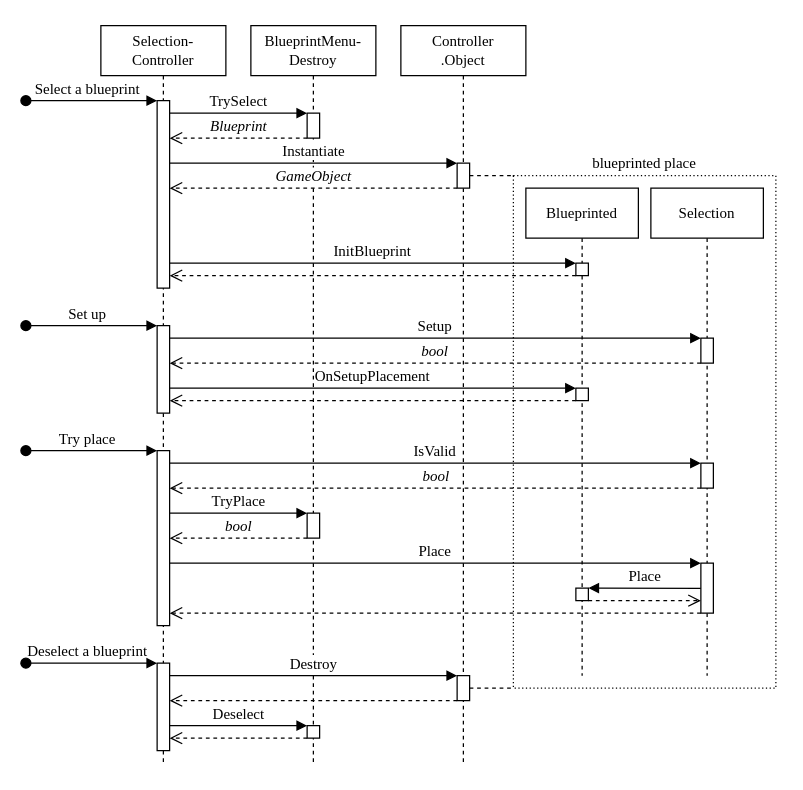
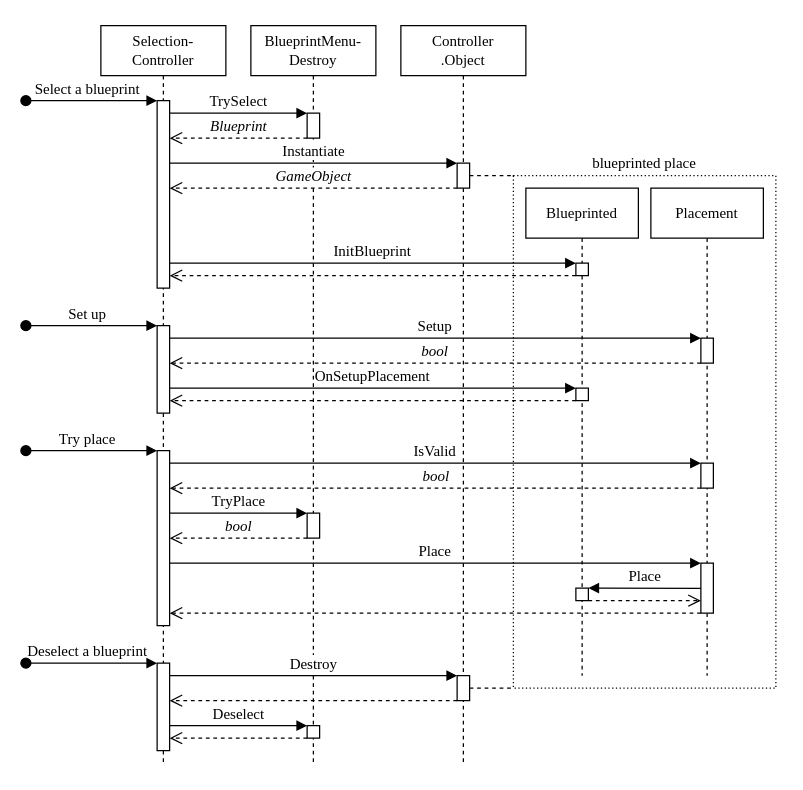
node "Selection": label "Selection" -> "Placement"
